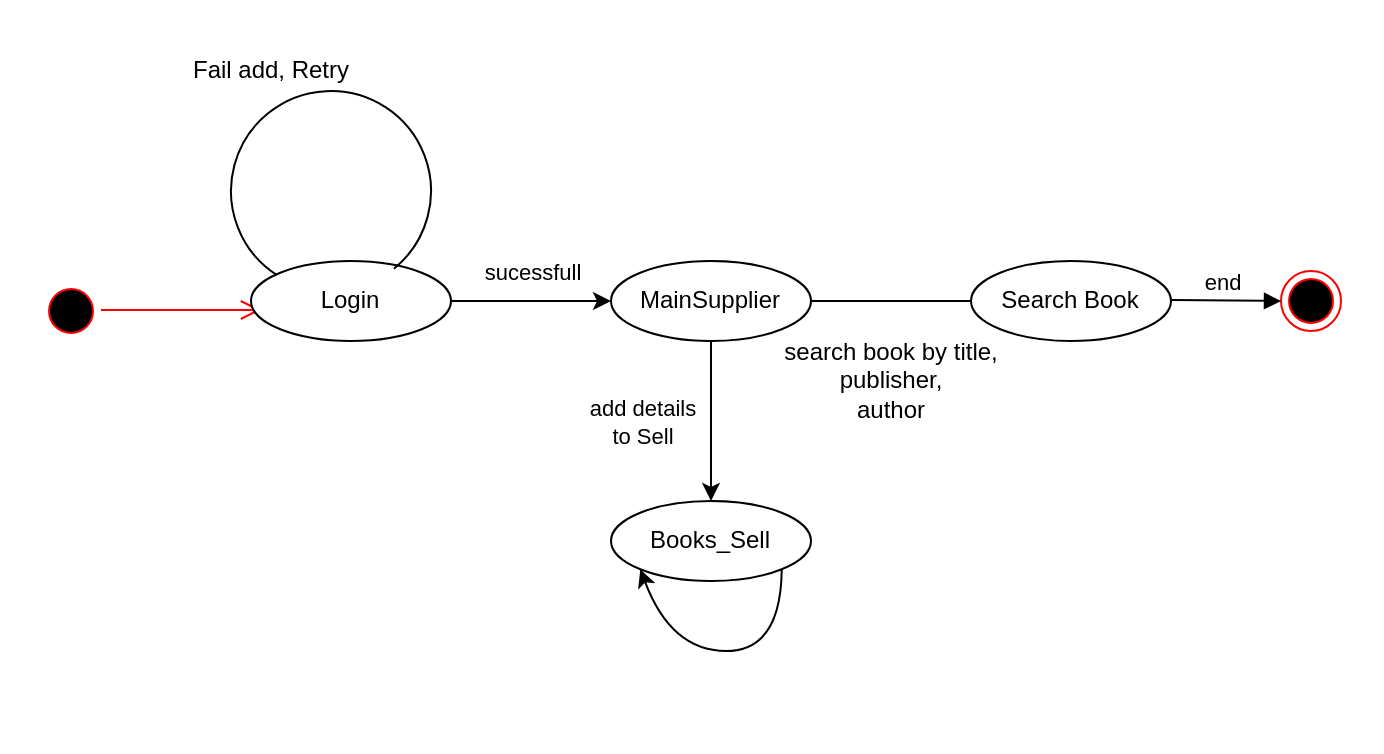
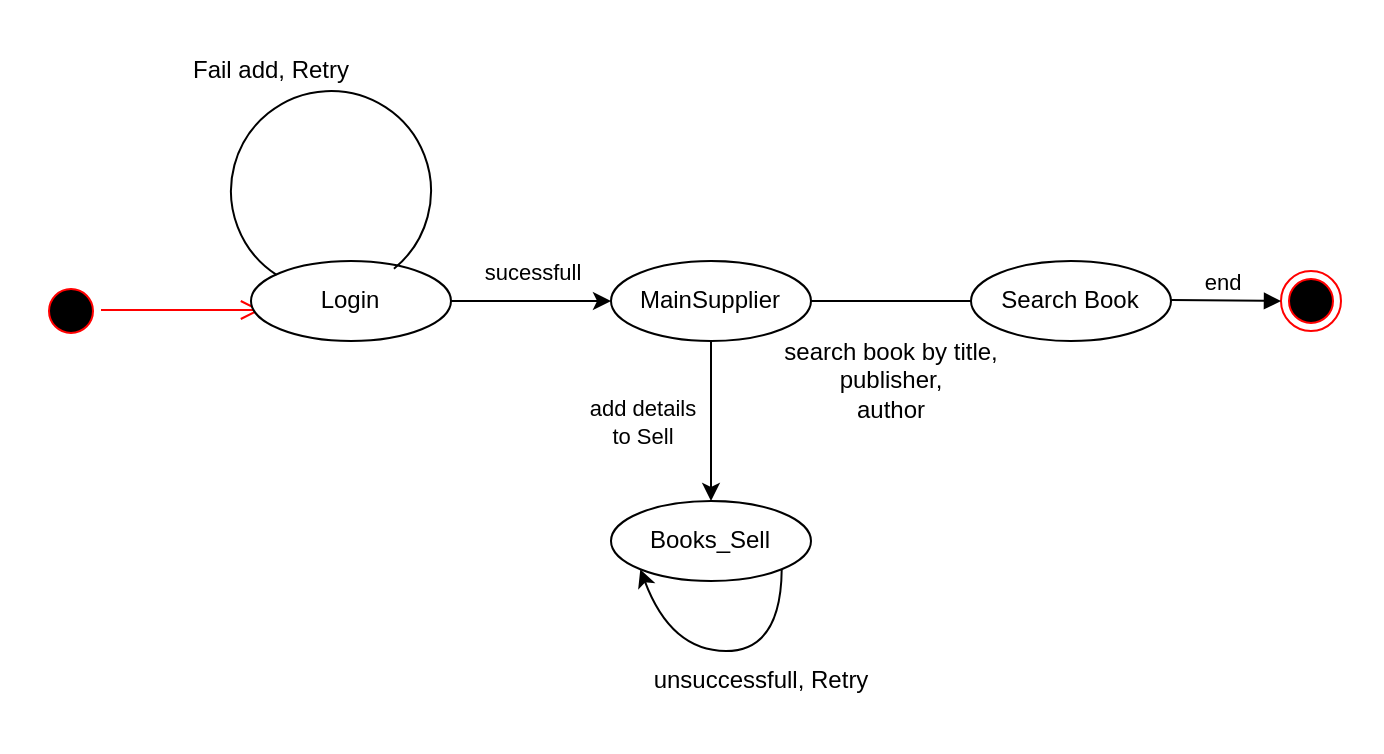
node "unsuccessfull, Retry": added
